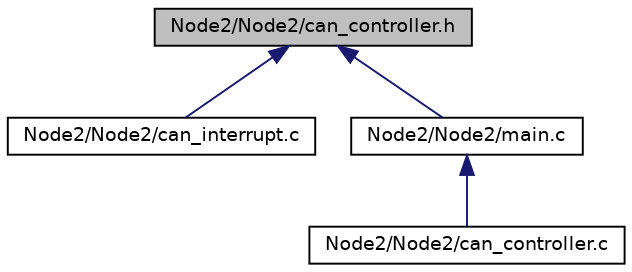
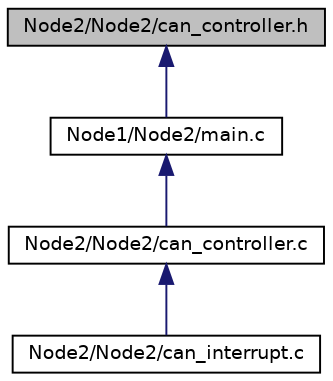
edge "Node2/Node2/can_interrupt.c" -> "Node2/Node2/can_controller.h": now "Node2/Node2/can_interrupt.c" -> "Node2/Node2/can_controller.c"
node "Node2/Node2/main.c": label "Node2/Node2/main.c" -> "Node1/Node2/main.c"
